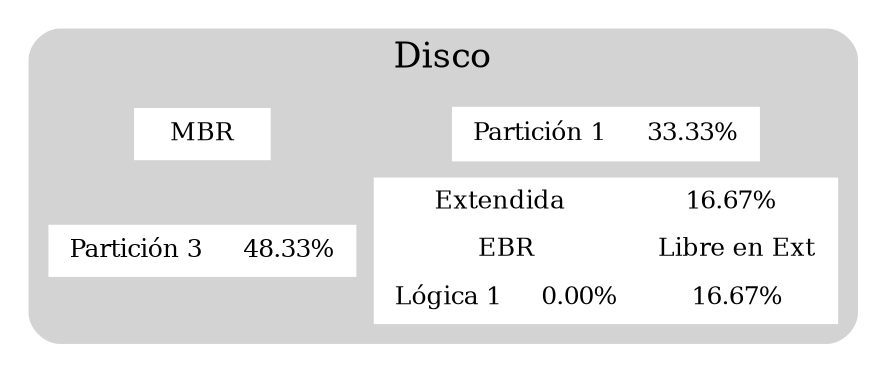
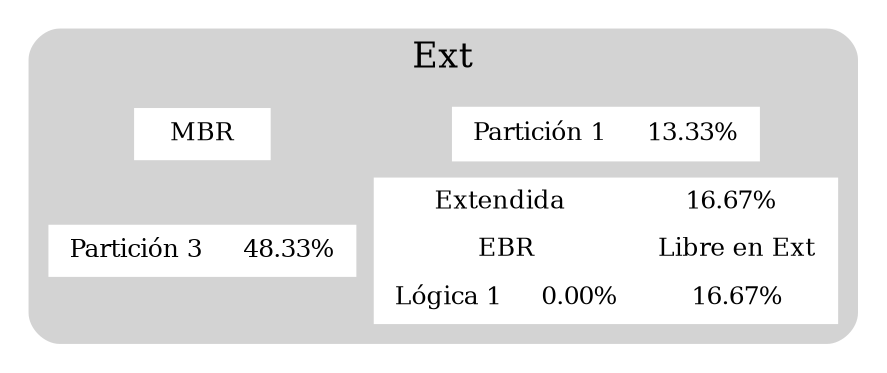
cluster "Disco": label "Disco" -> "Ext"
node "Partición 1": text "33.33%" -> "13.33%"
